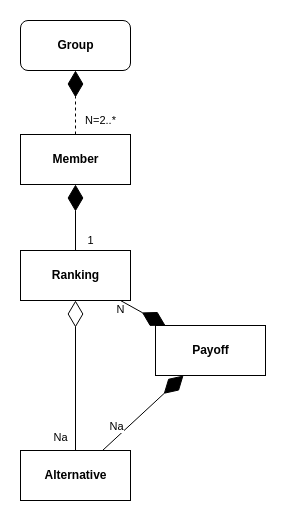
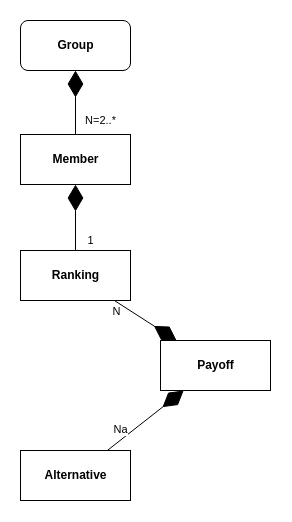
edge "Member" -> "Group": style dashed -> solid
node "Payoff": moved (211, 351) -> (216, 366)
edge "Alternative" -> "Ranking": removed, label "Na"
